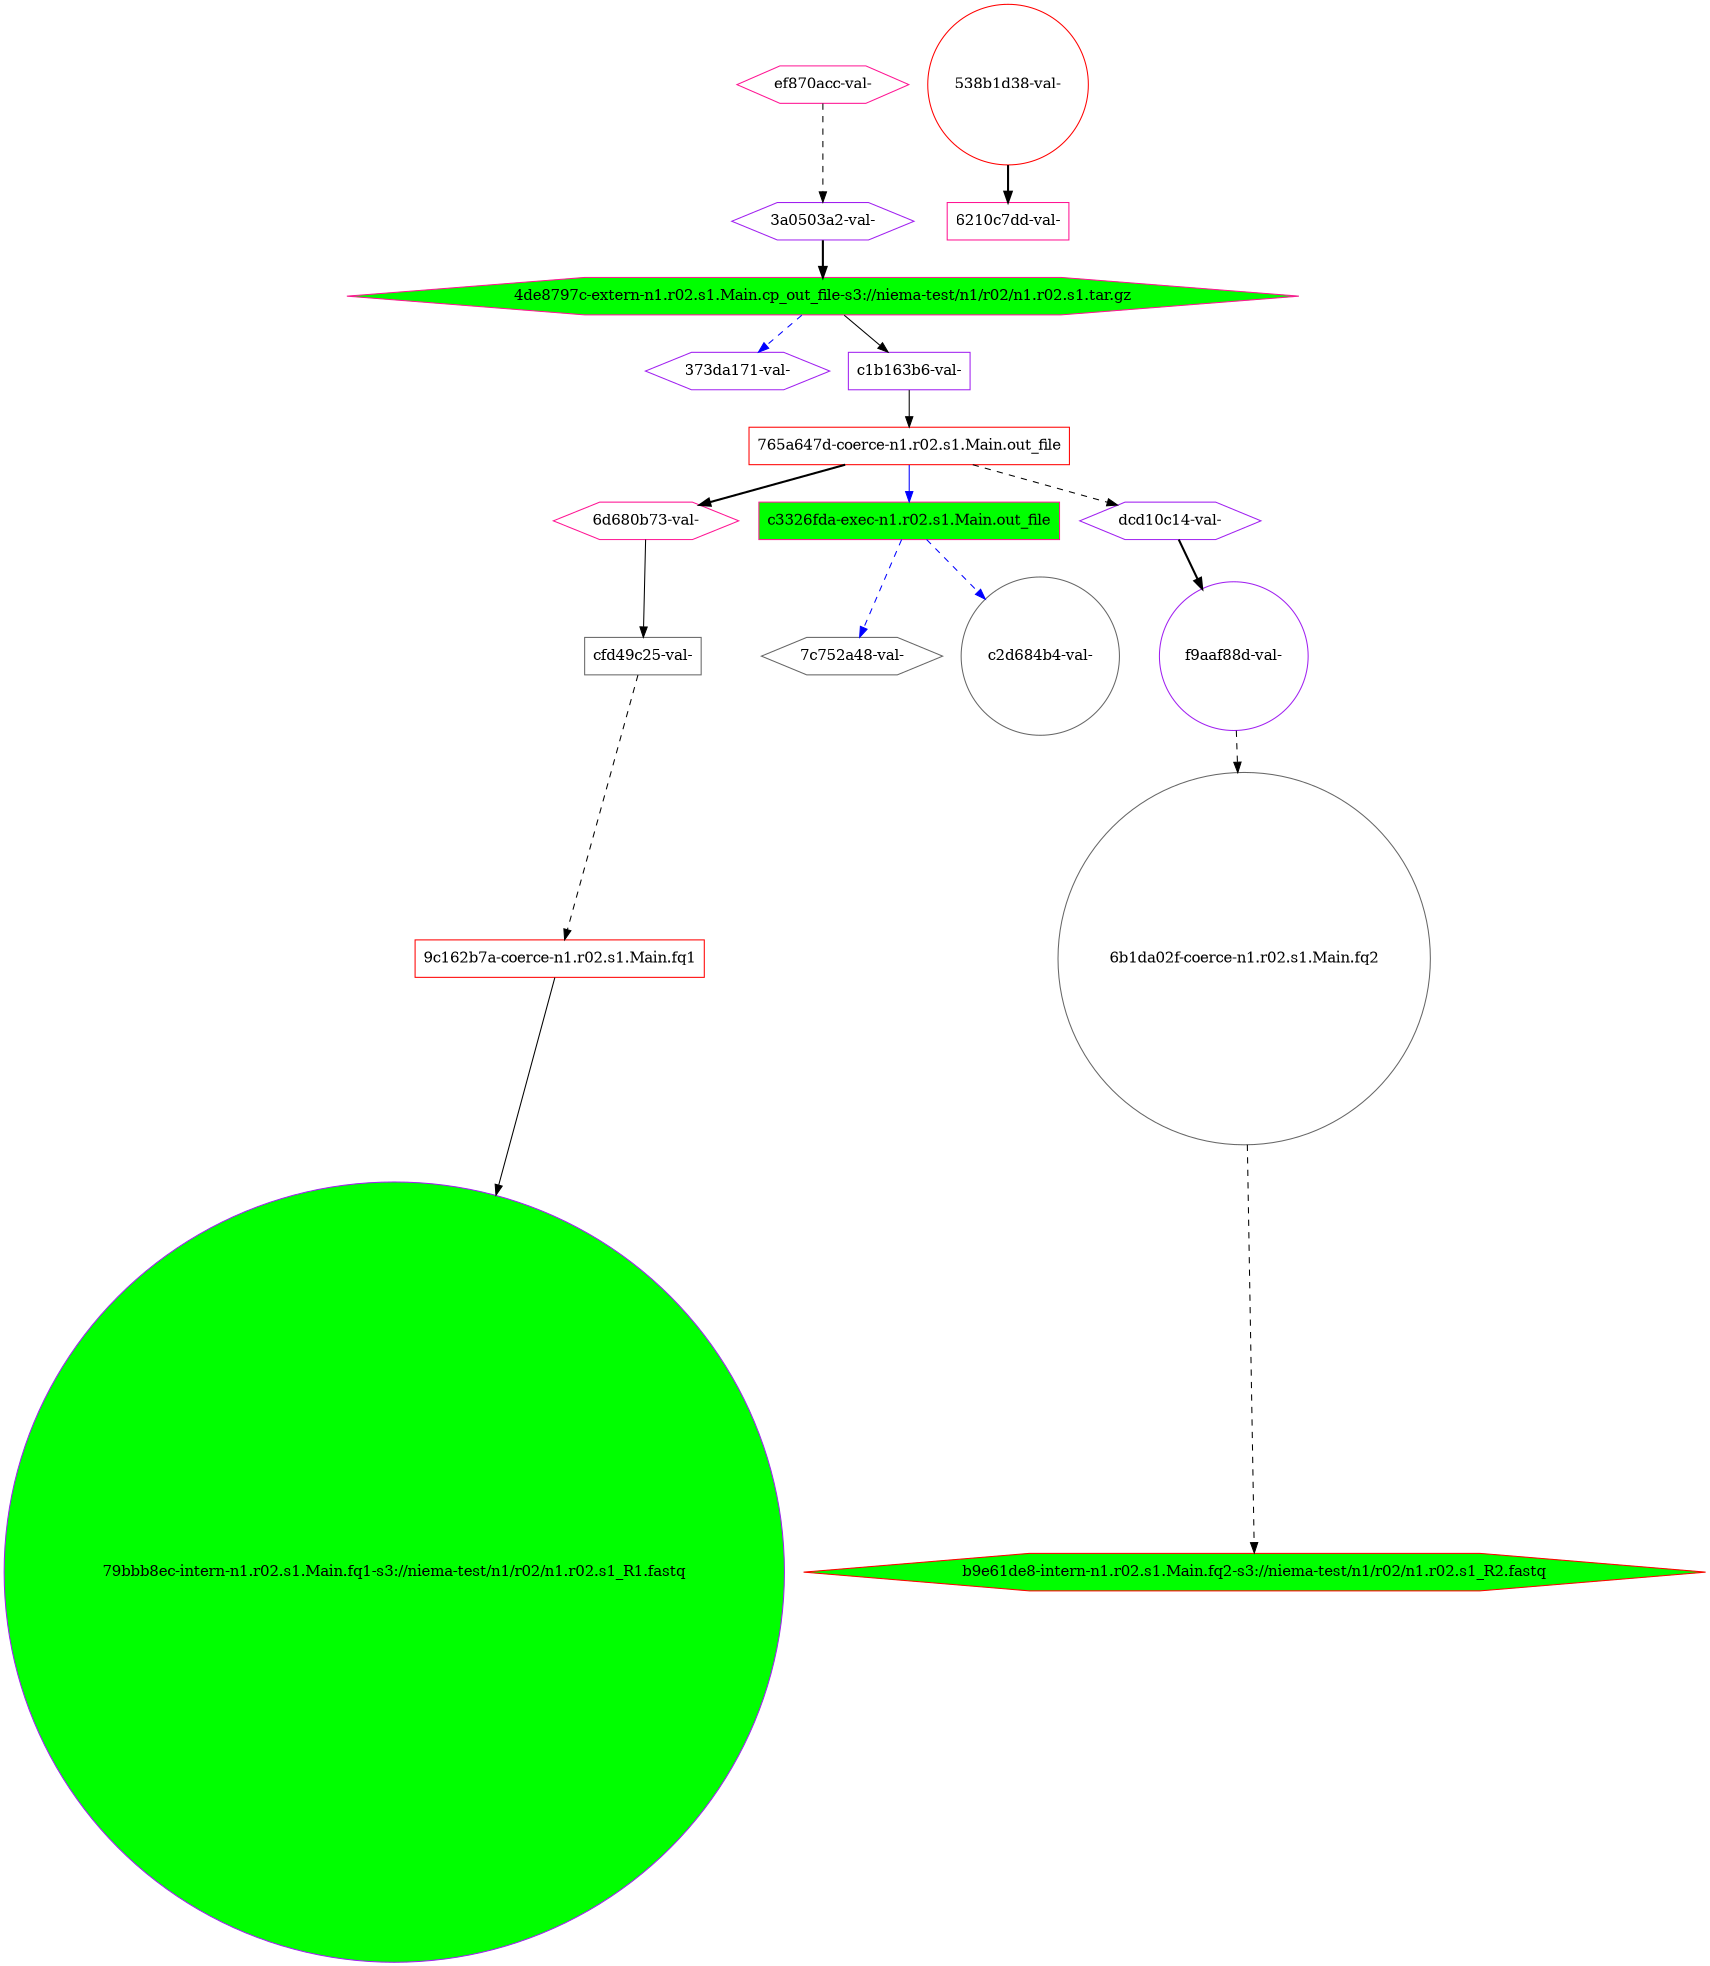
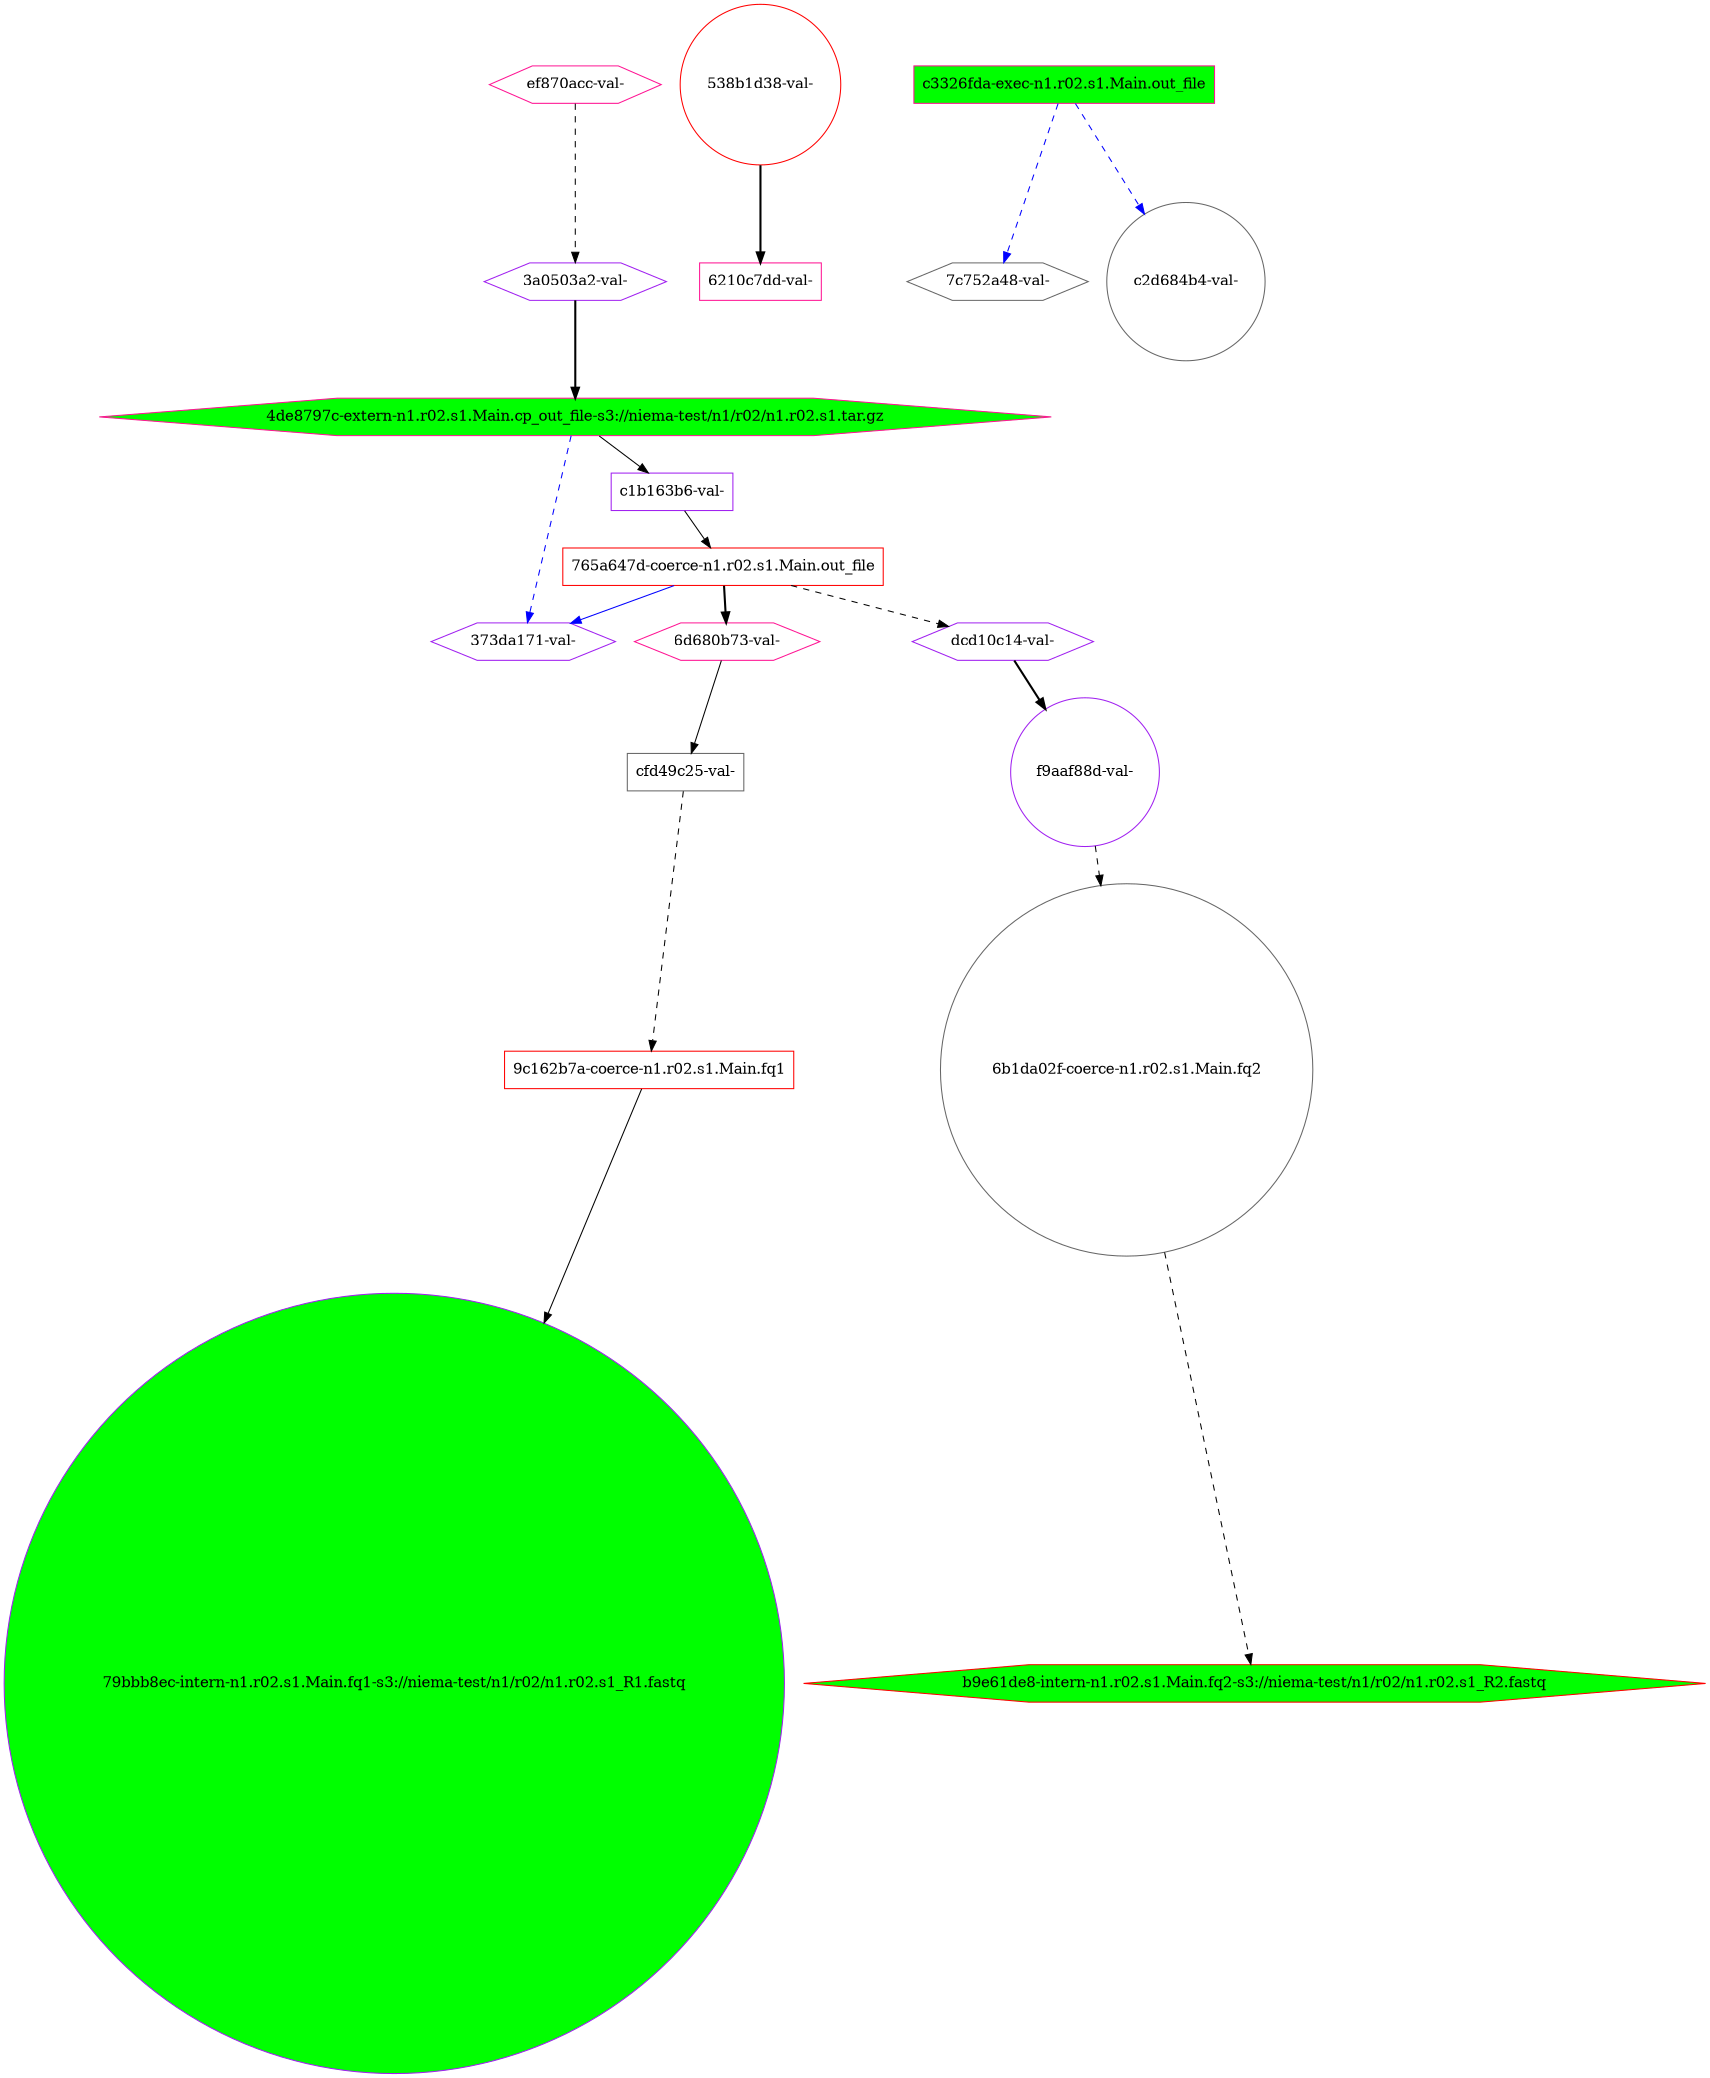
edge "765a647d-coerce-n1.r02.s1.Main.out_file" -> "c3326fda-exec-n1.r02.s1.Main.out_file": now "765a647d-coerce-n1.r02.s1.Main.out_file" -> "373da171-val-"
